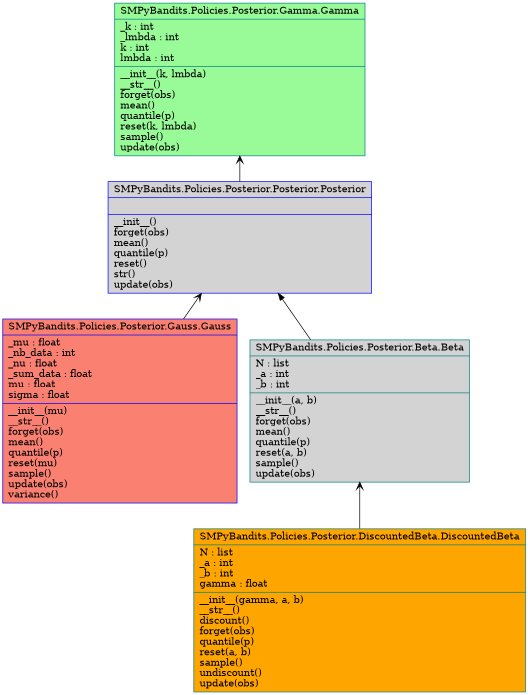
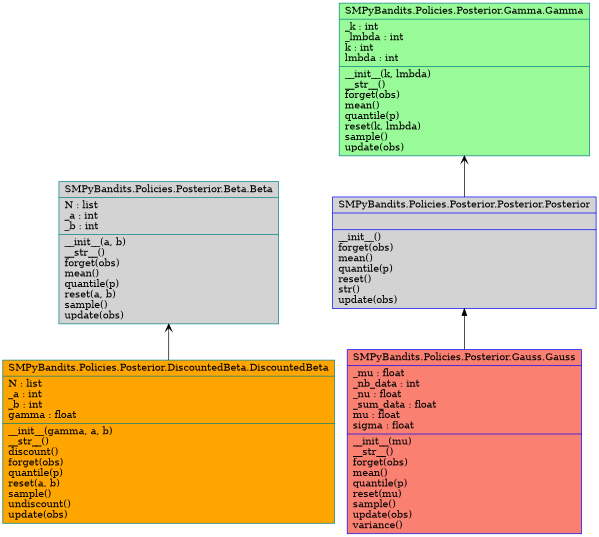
edge "SMPyBandits.Policies.Posterior.Gauss.Gauss" -> "SMPyBandits.Policies.Posterior.Posterior.Posterior": arrowhead vee -> normal
edge "SMPyBandits.Policies.Posterior.Beta.Beta" -> "SMPyBandits.Policies.Posterior.Posterior.Posterior": removed
